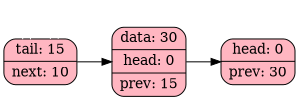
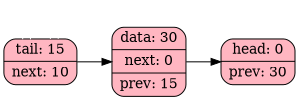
node "data: 30": text "head: 0" -> "next: 0"
